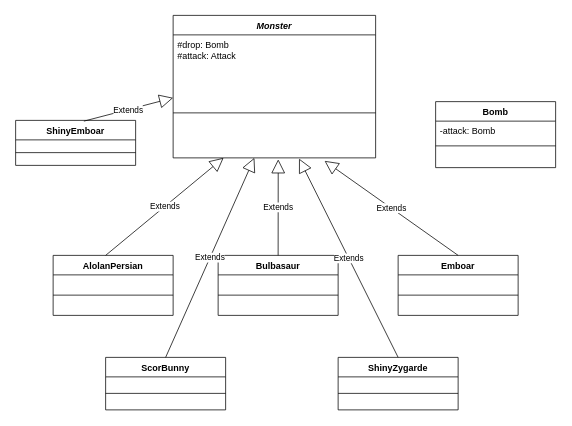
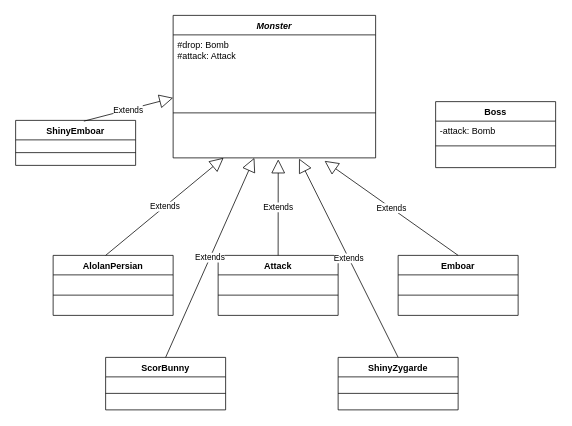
node "Bomb": label "Bomb" -> "Boss"
node "Bulbasaur": label "Bulbasaur" -> "Attack"
